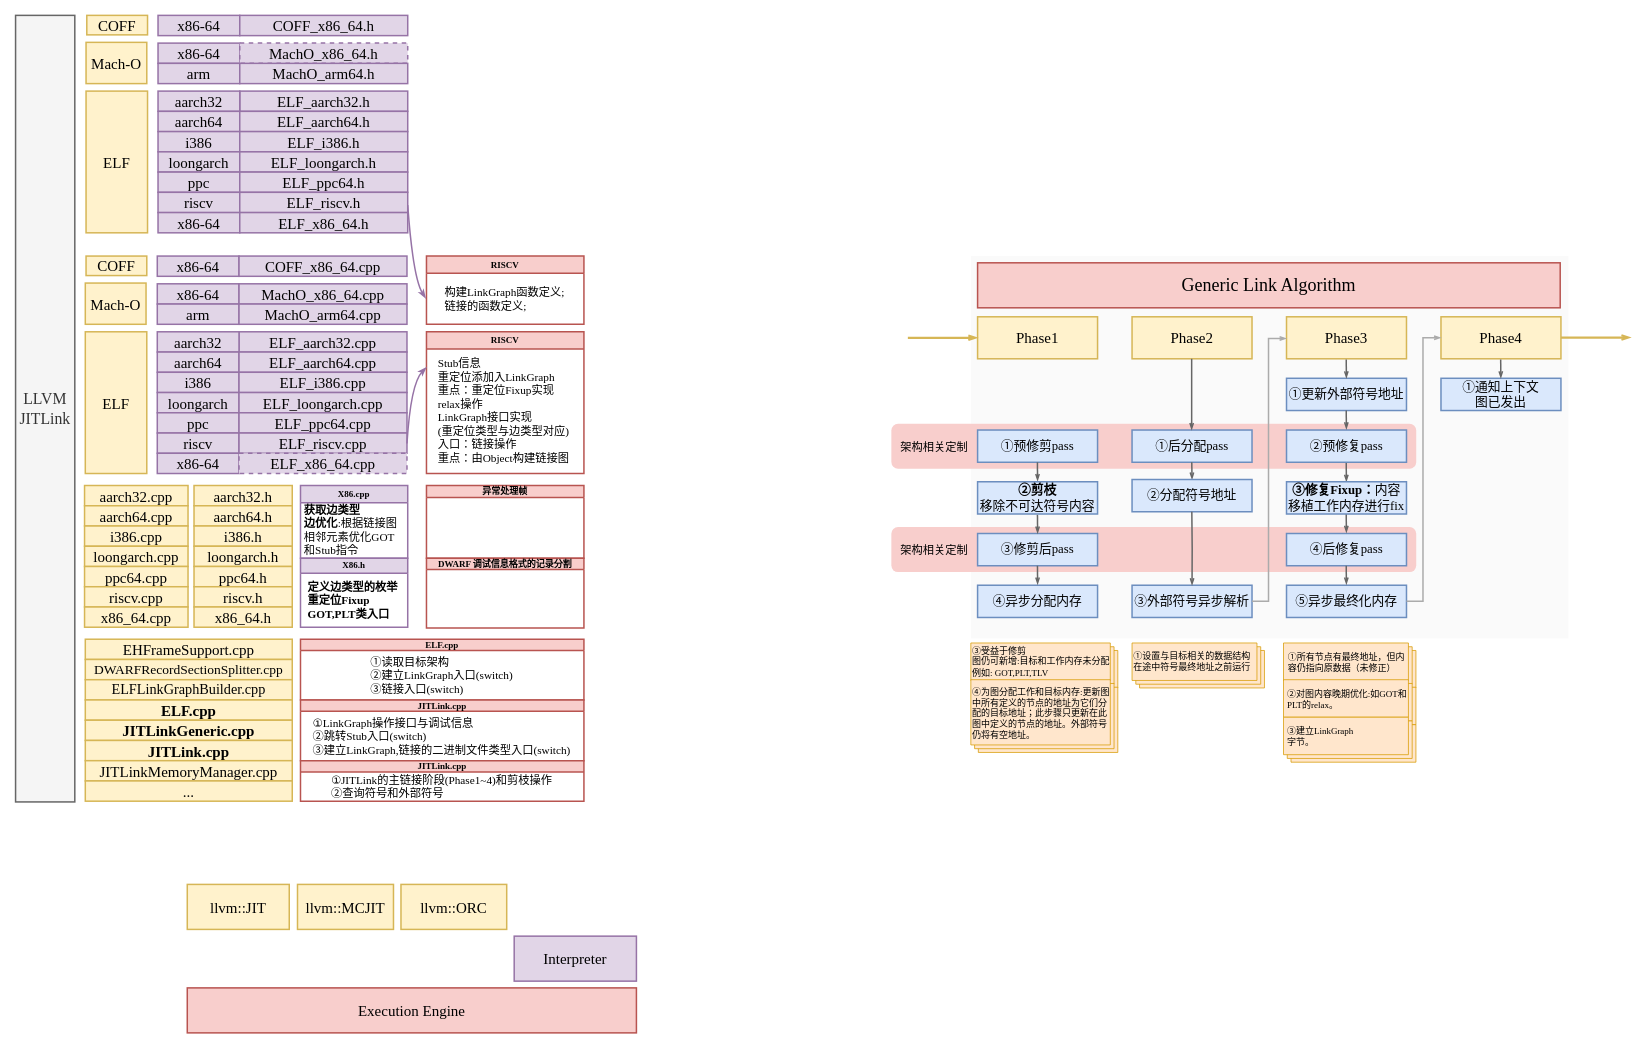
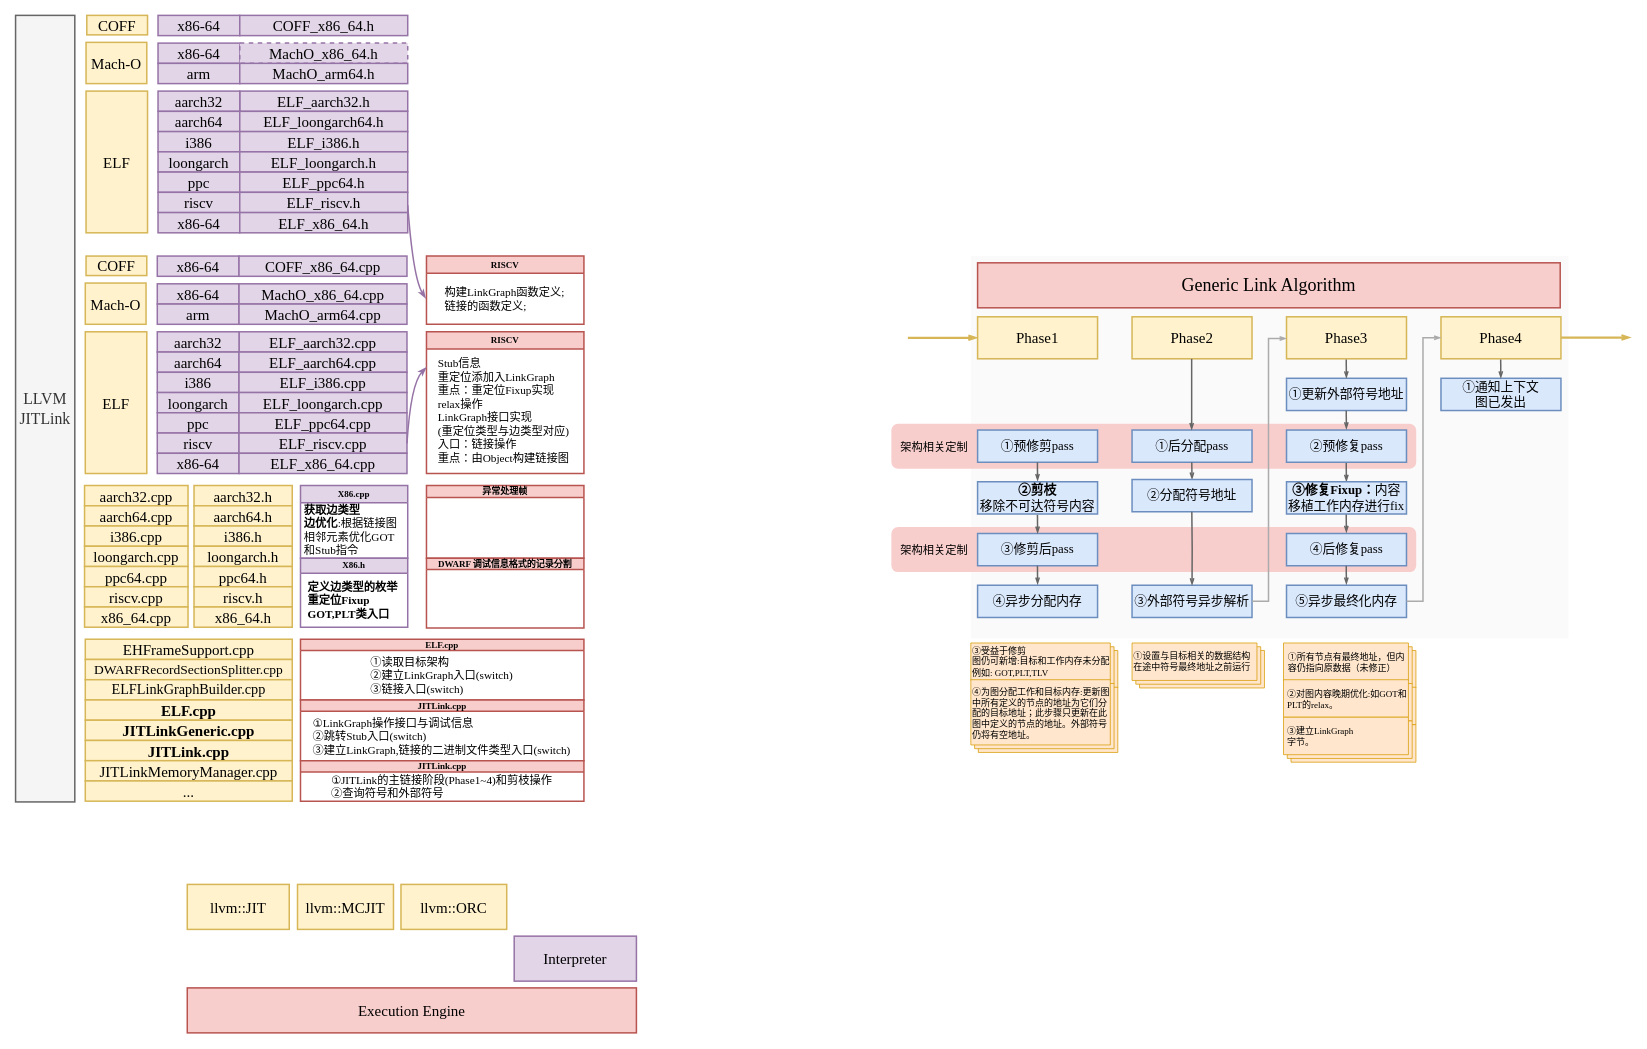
node "ELF_aarch64.h": label "ELF_aarch64.h" -> "ELF_loongarch64.h"
node "ELF_x86_64.cpp": style dashed -> solid
